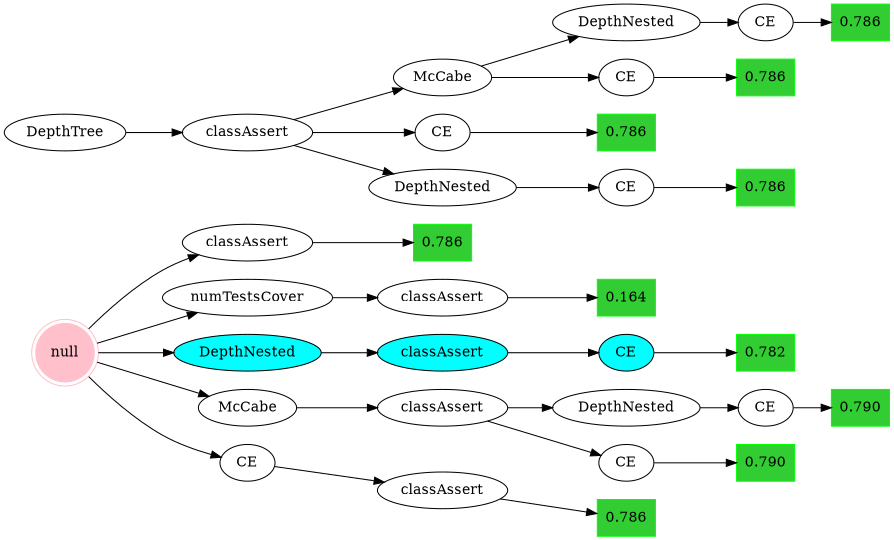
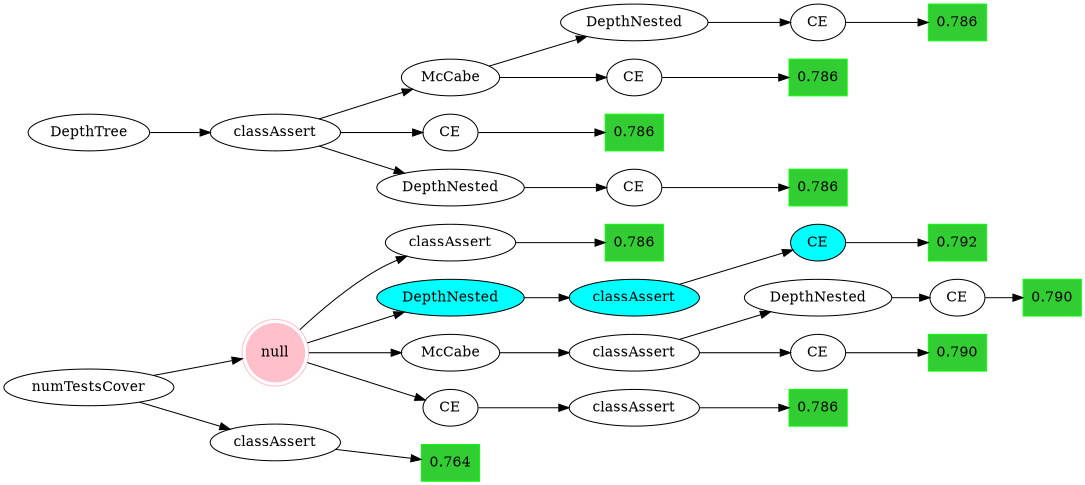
node "0.164": label "0.164" -> "0.764"
edge "null" -> "numTestsCover": reversed
node "0.782": label "0.782" -> "0.792"
